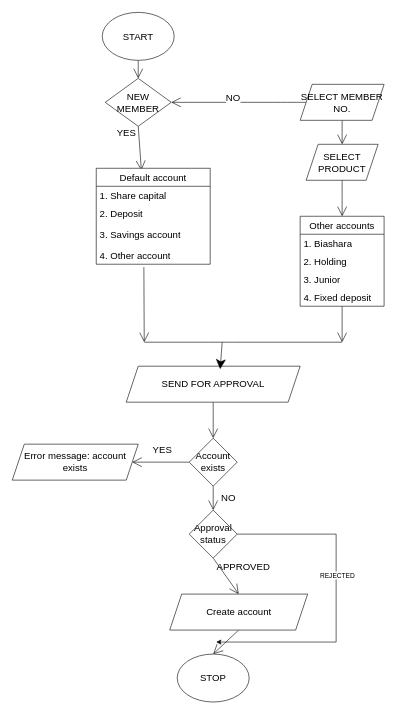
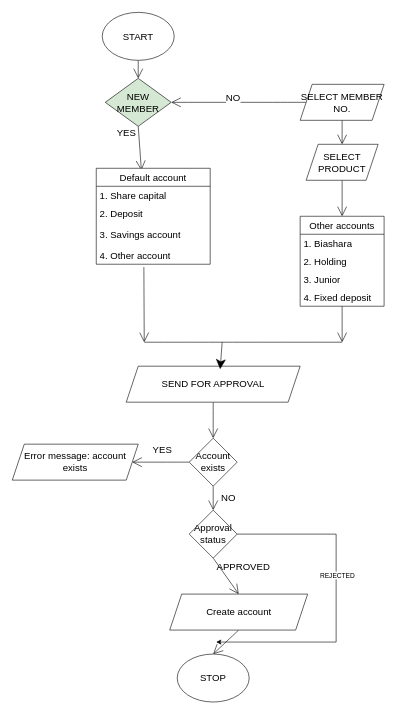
node "NEW MEMBER": fillcolor #ffffff -> #d5e8d4
